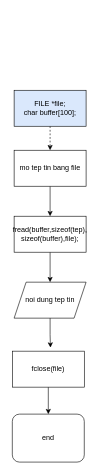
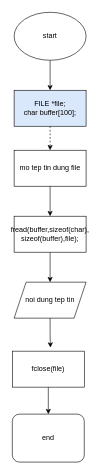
node "start": added
edge "start" -> "FILE *file; char buffer[100];": added
node "mo tep tin bang file": label "mo tep tin bang file" -> "mo tep tin dung file"
node "fread(buffer,sizeof(tep), sizeof(buffer),file);": label "fread(buffer,sizeof(tep), sizeof(buffer),file);" -> "fread(buffer,sizeof(char), sizeof(buffer),file);"
